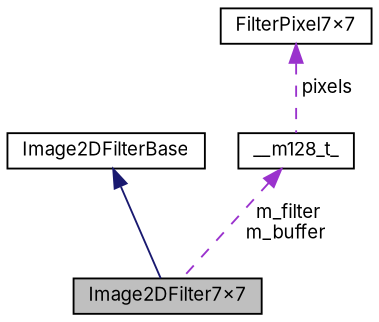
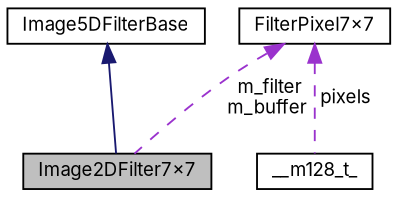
node "Image2DFilterBase": label "Image2DFilterBase" -> "Image5DFilterBase"
edge "Image2DFilter7x7" -> "__m128_t_": now "Image2DFilter7x7" -> "FilterPixel7x7"
